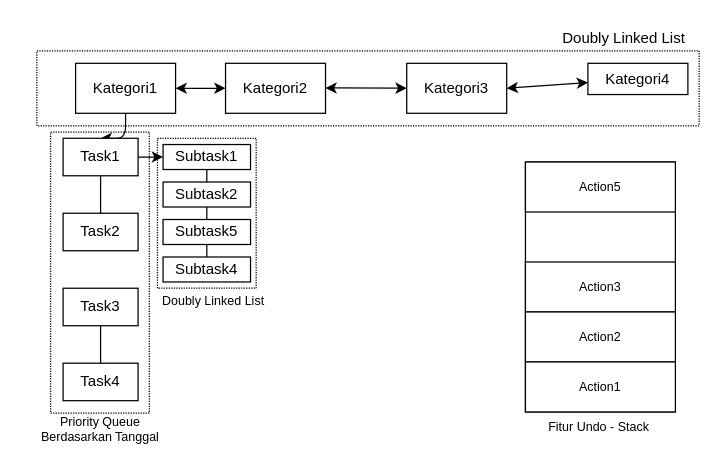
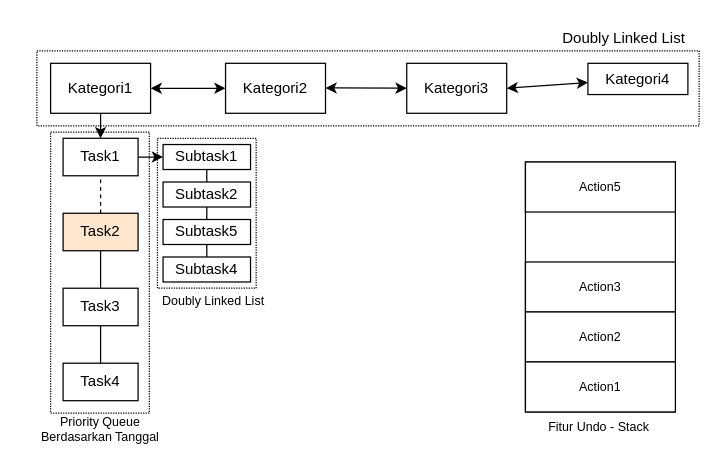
node "Kategori1": moved (126, 88) -> (101, 88)
edge "Task1" -- "Task2": style solid -> dashed
node "Task2": fillcolor #ffffff -> #ffe6cc
edge "Task2" -- "Task3": added
